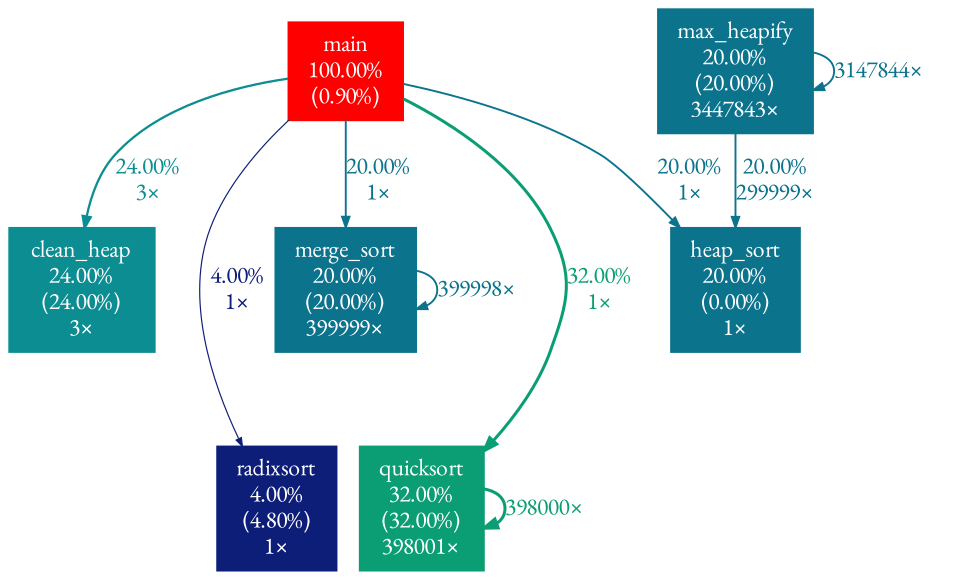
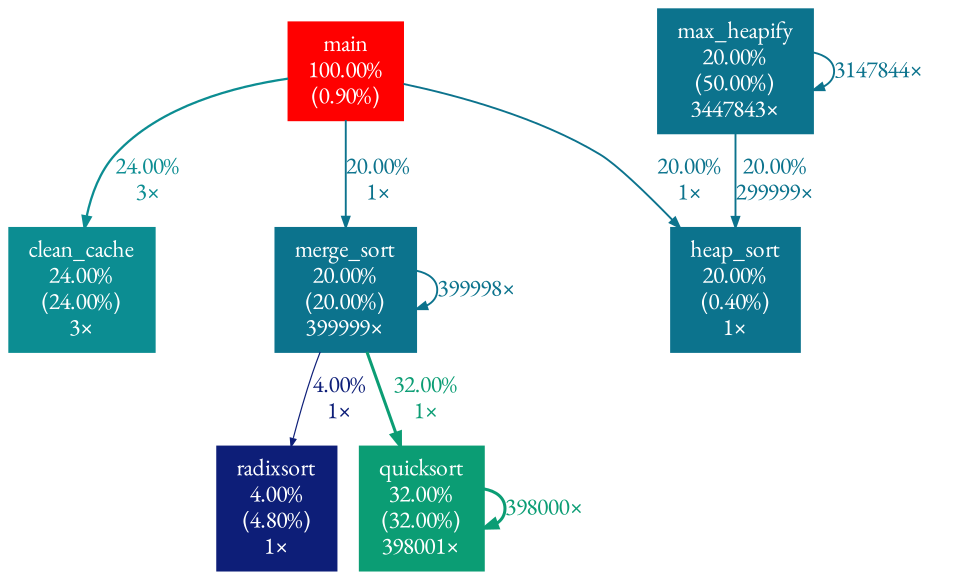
node "max_heapify 20.00% (20.00%) 3447843×": label "max_heapify 20.00% (20.00%) 3447843×" -> "max_heapify 20.00% (50.00%) 3447843×"
edge "main 100.00% (0.90%)" -> "quicksort 32.00% (32.00%) 398001×": now "merge_sort 20.00% (20.00%) 399999×" -> "quicksort 32.00% (32.00%) 398001×"
edge "main 100.00% (0.90%)" -> "radixsort 4.00% (4.80%) 1×": now "merge_sort 20.00% (20.00%) 399999×" -> "radixsort 4.00% (4.80%) 1×"
node "clean_heap 24.00% (24.00%) 3×": label "clean_heap 24.00% (24.00%) 3×" -> "clean_cache 24.00% (24.00%) 3×"
node "heap_sort 20.00% (0.00%) 1×": label "heap_sort 20.00% (0.00%) 1×" -> "heap_sort 20.00% (0.40%) 1×"
